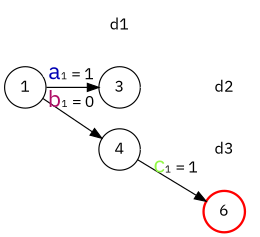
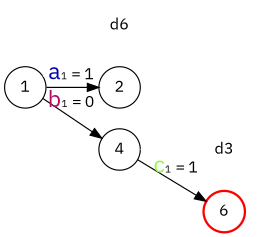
node "d1": label "d1" -> "d6"
node "3": label "3" -> "2"
node "d2": removed
